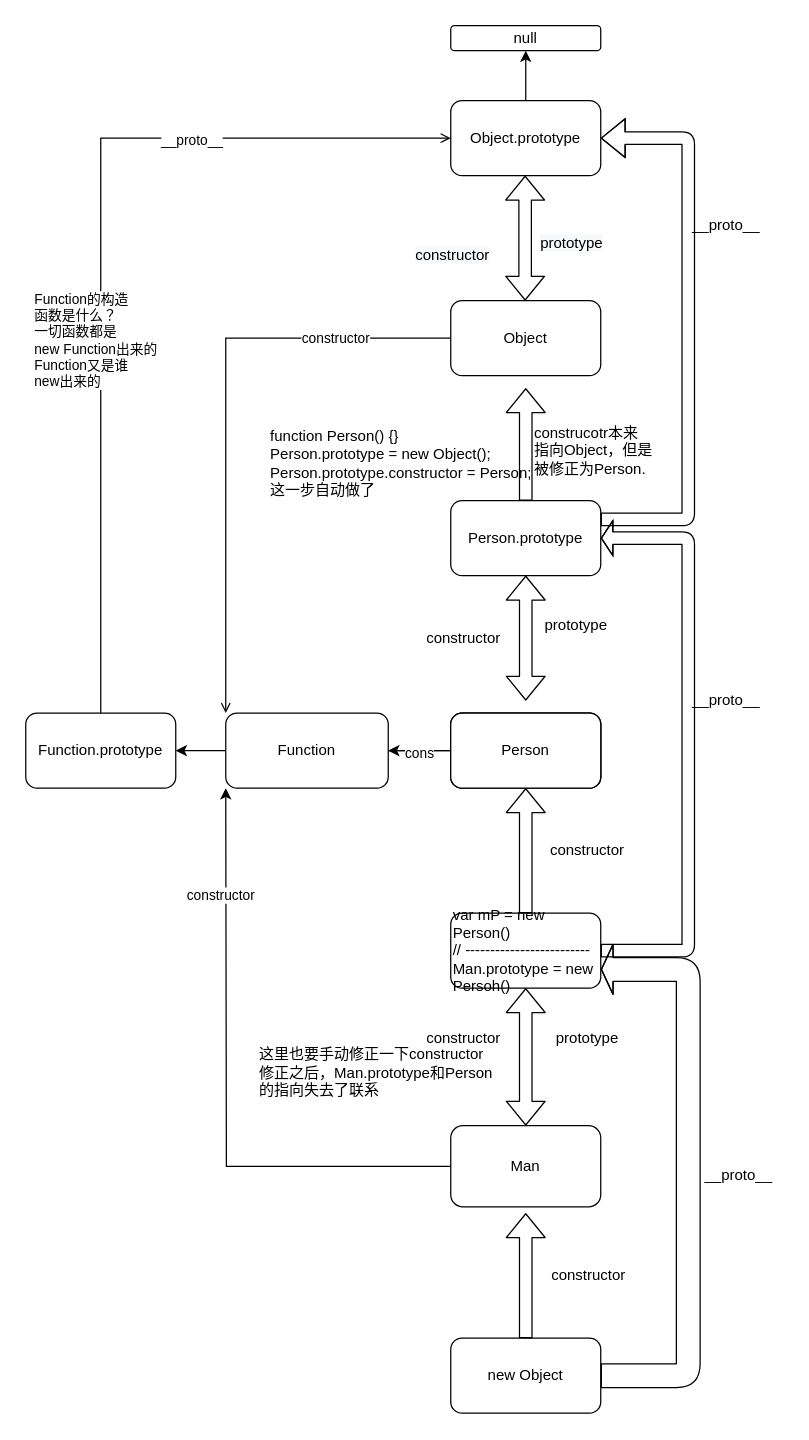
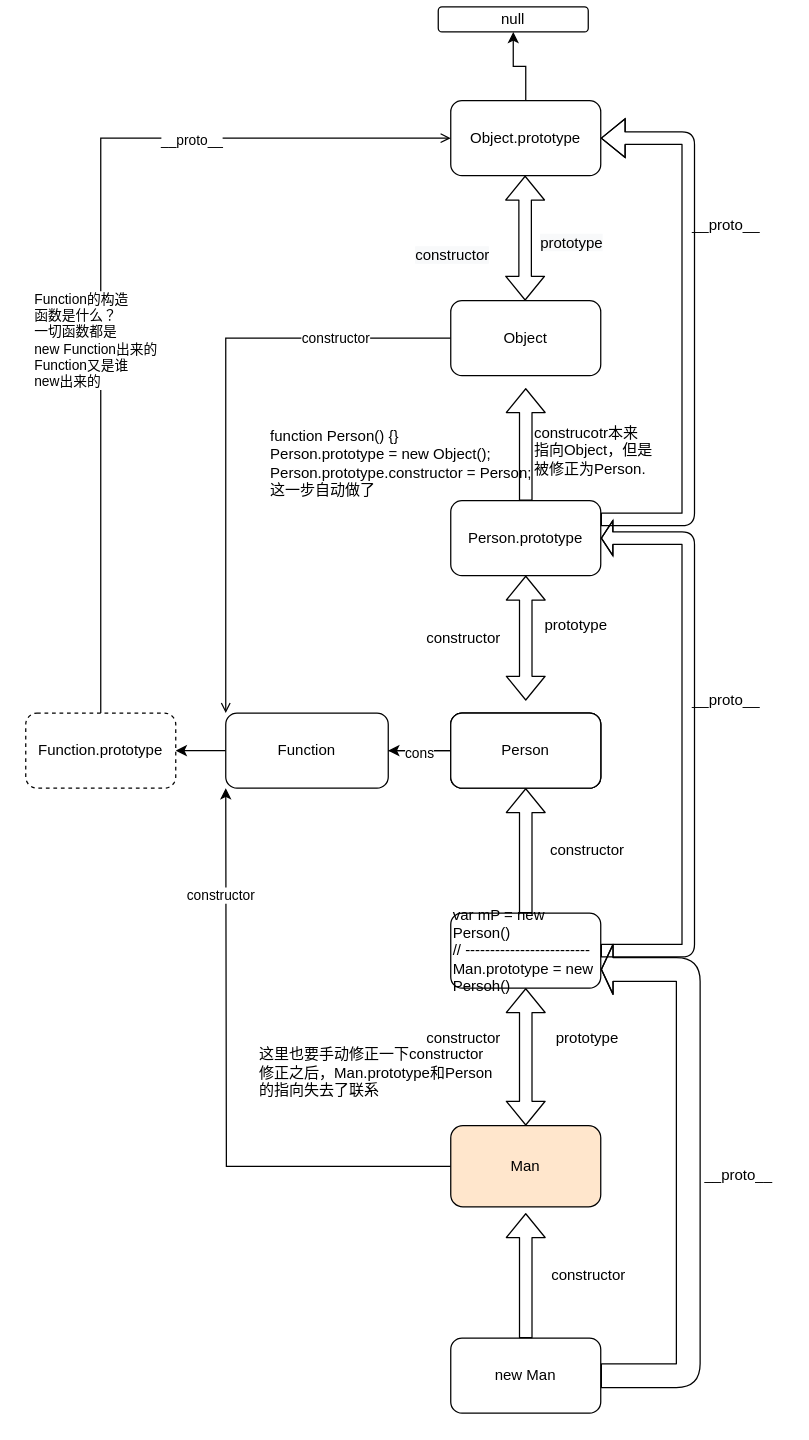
node "null": moved (526, 38) -> (513, 19)
node "Function.prototype": style solid -> dashed
node "Man": fillcolor #ffffff -> #ffe6cc
node "new Object": label "new Object" -> "new Man"
